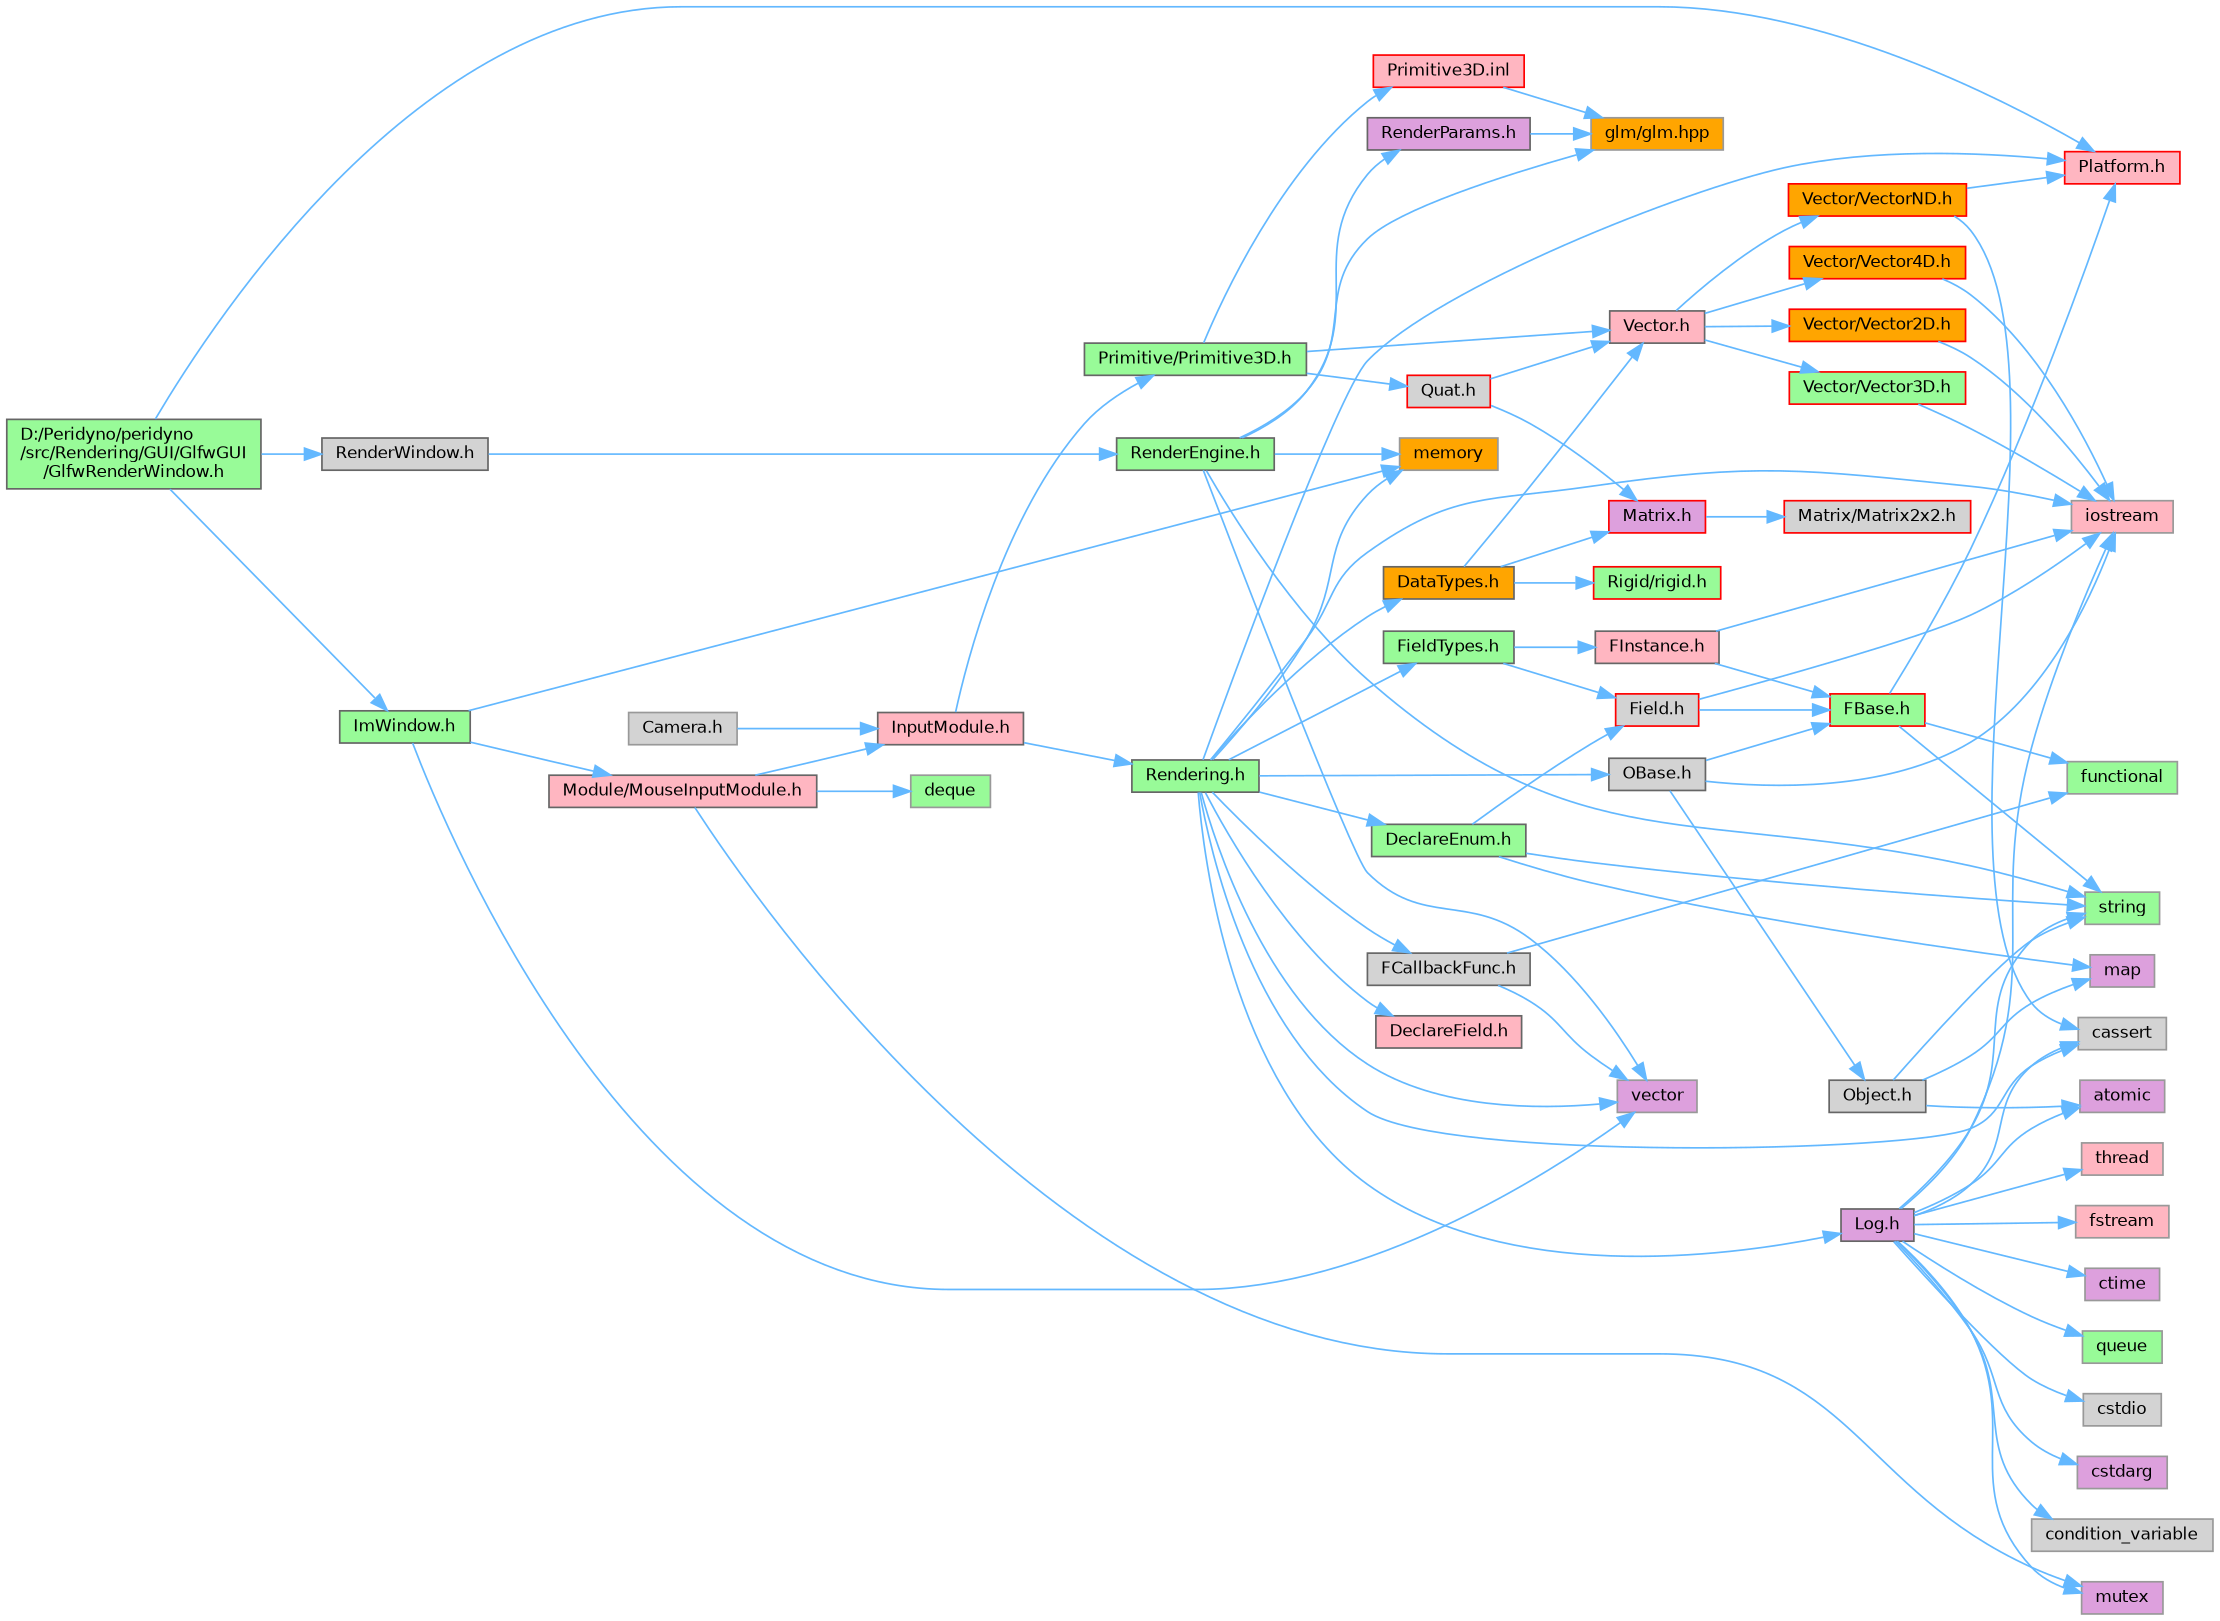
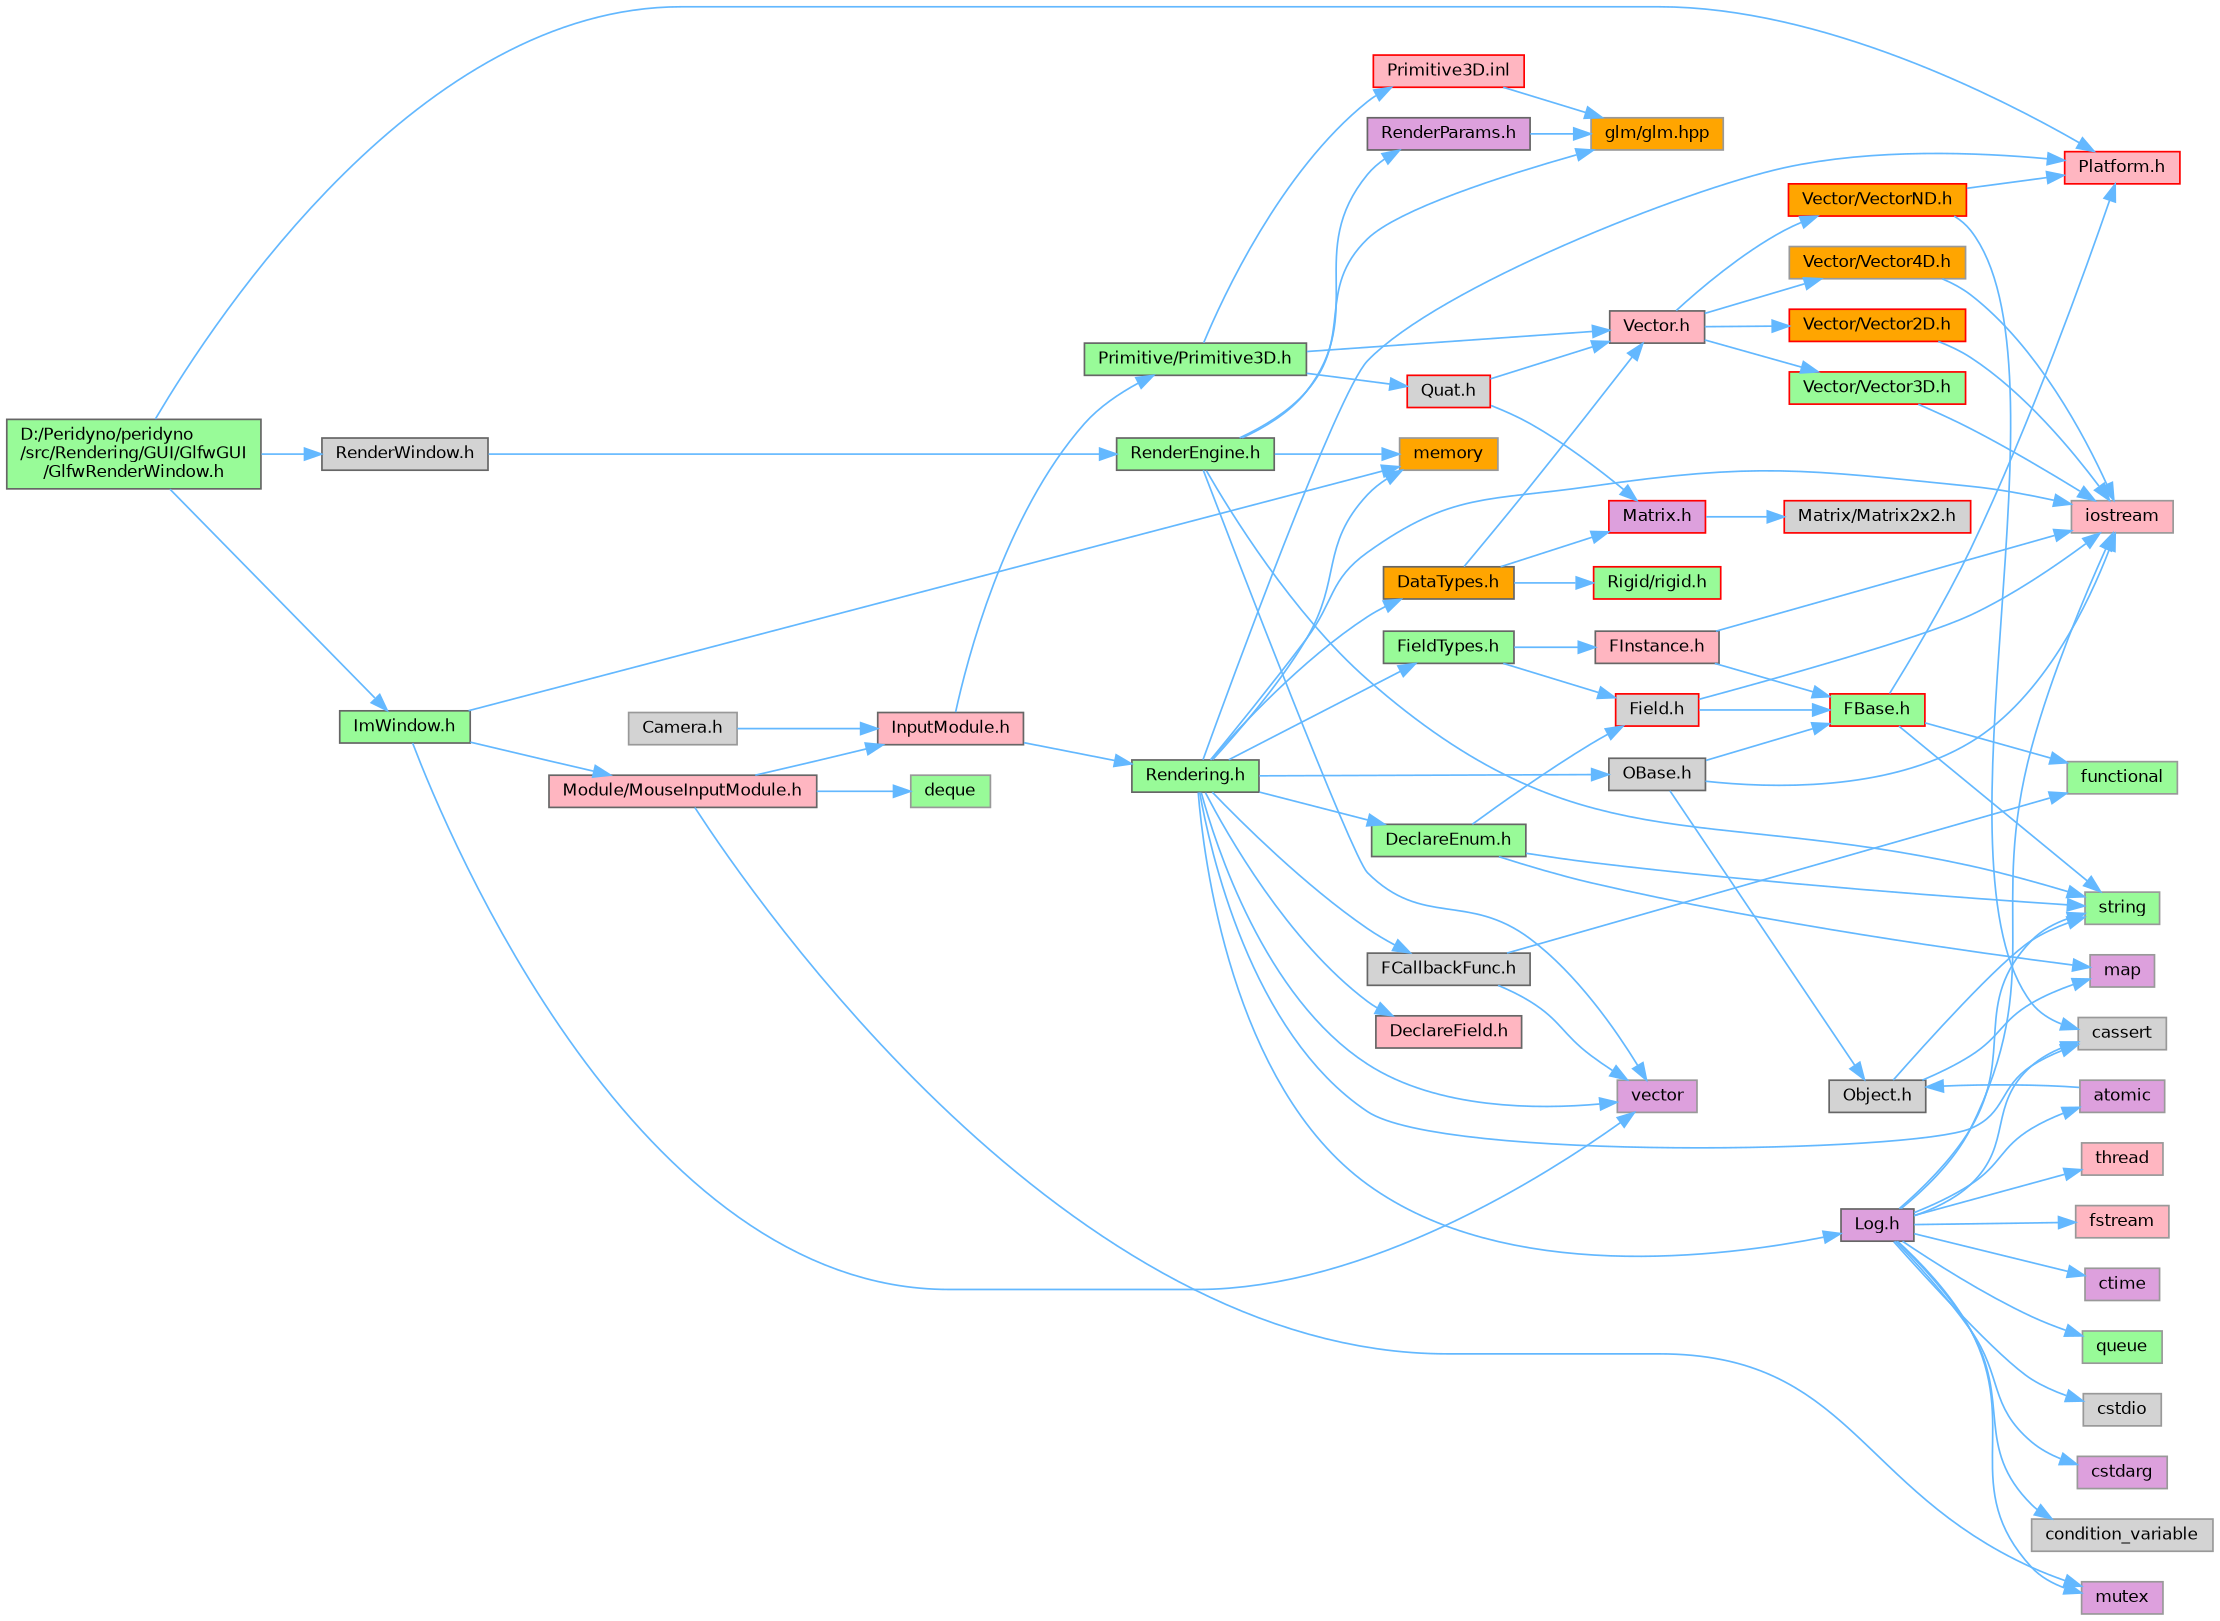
node "Vector/Vector4D.h": color red -> grey60
edge "Object.h" -> "atomic": reversed
